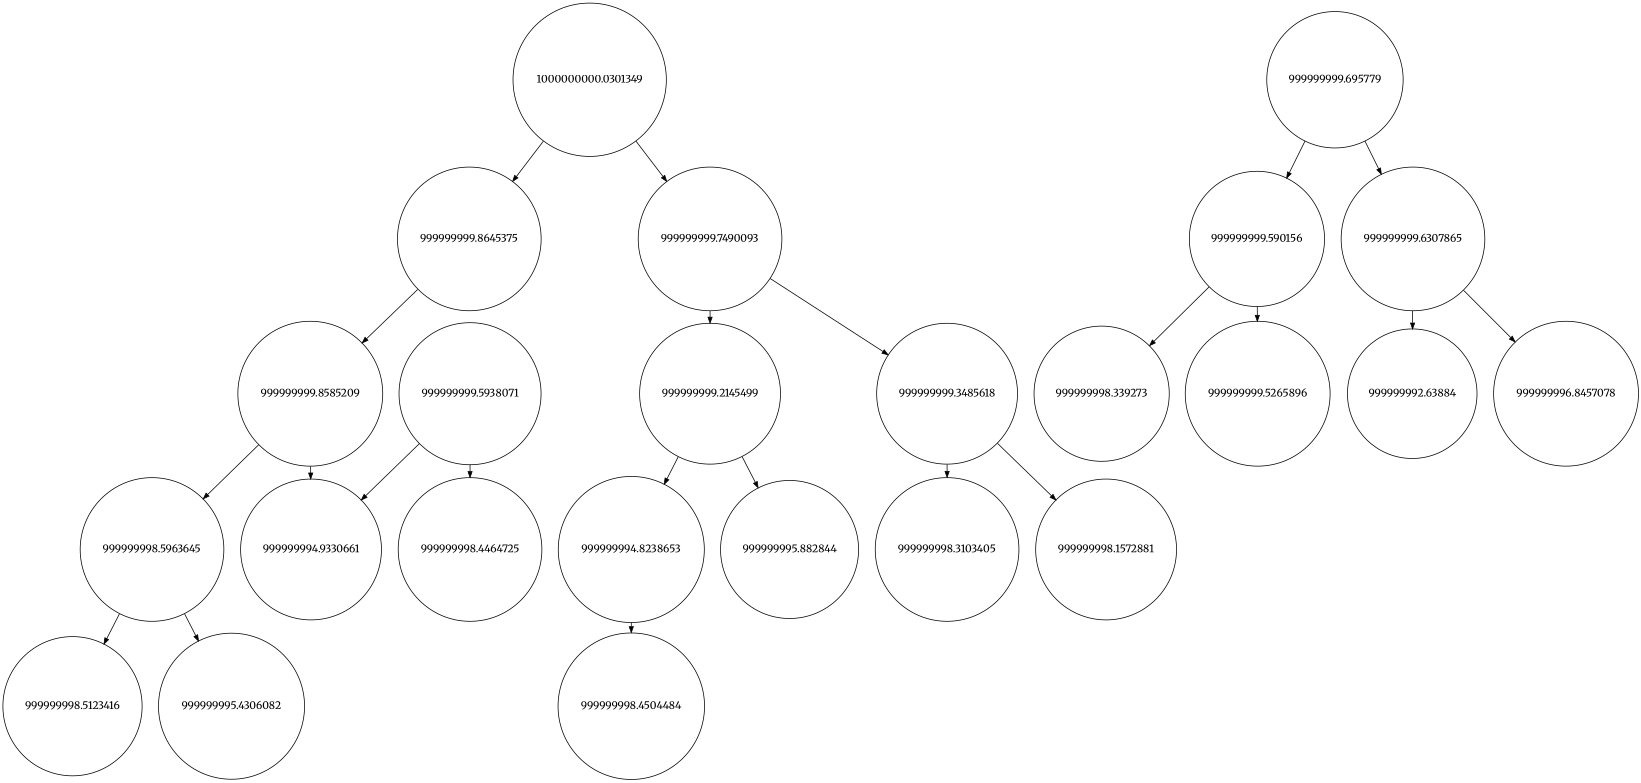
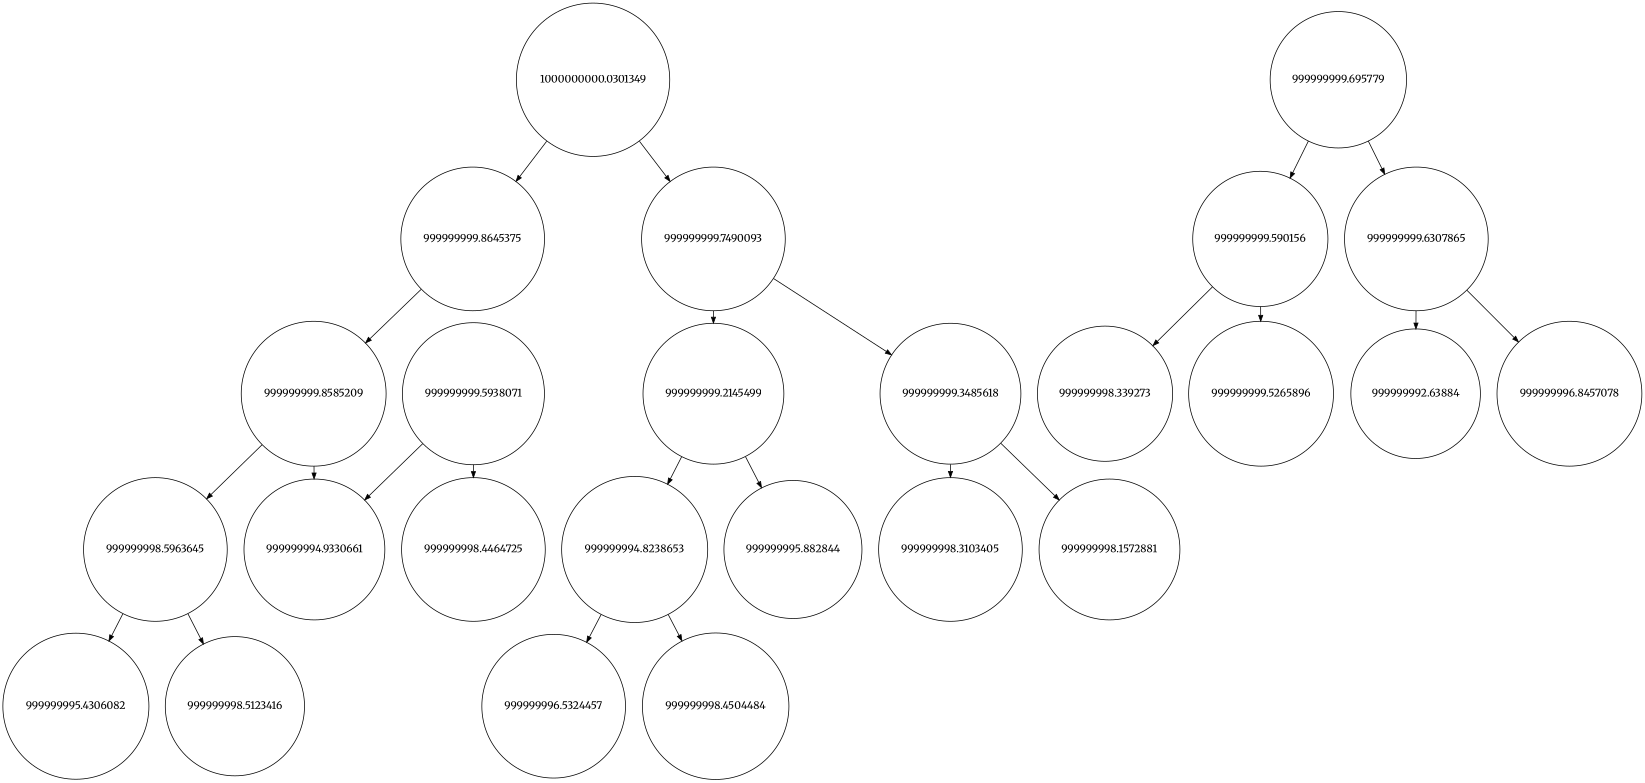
node "999999996.5324457": added
